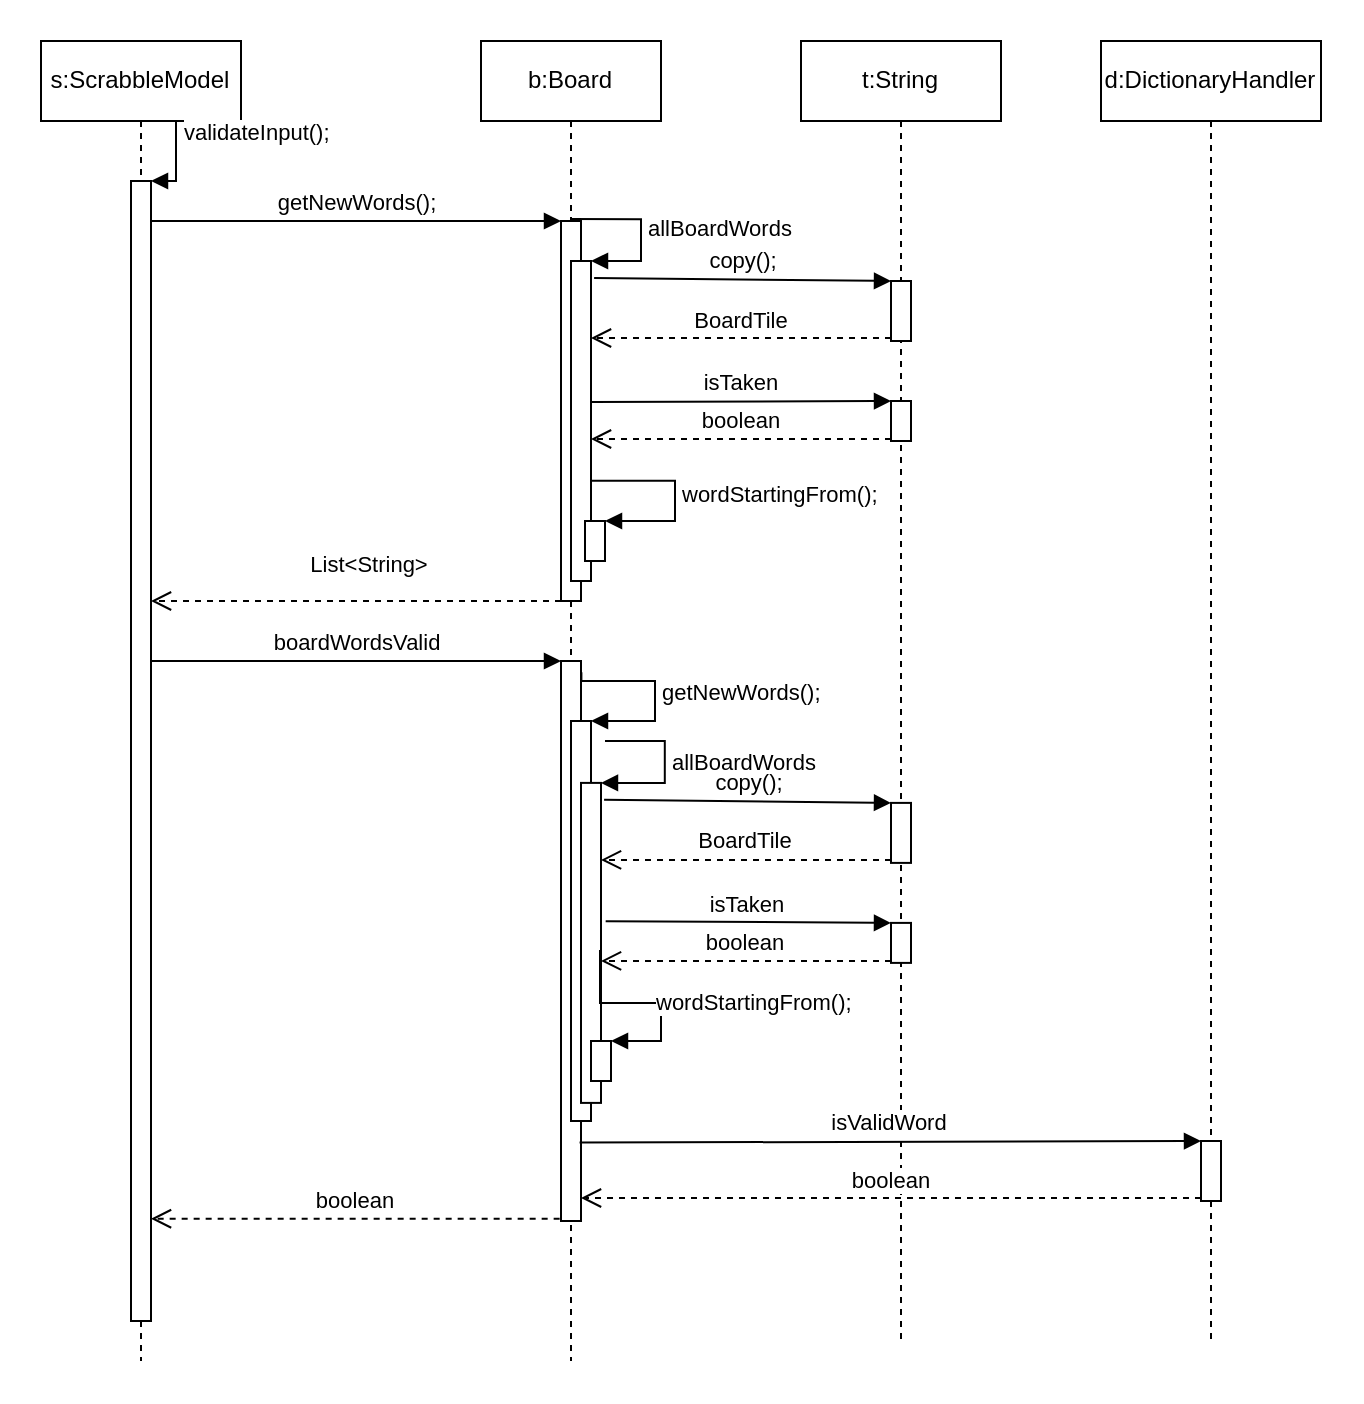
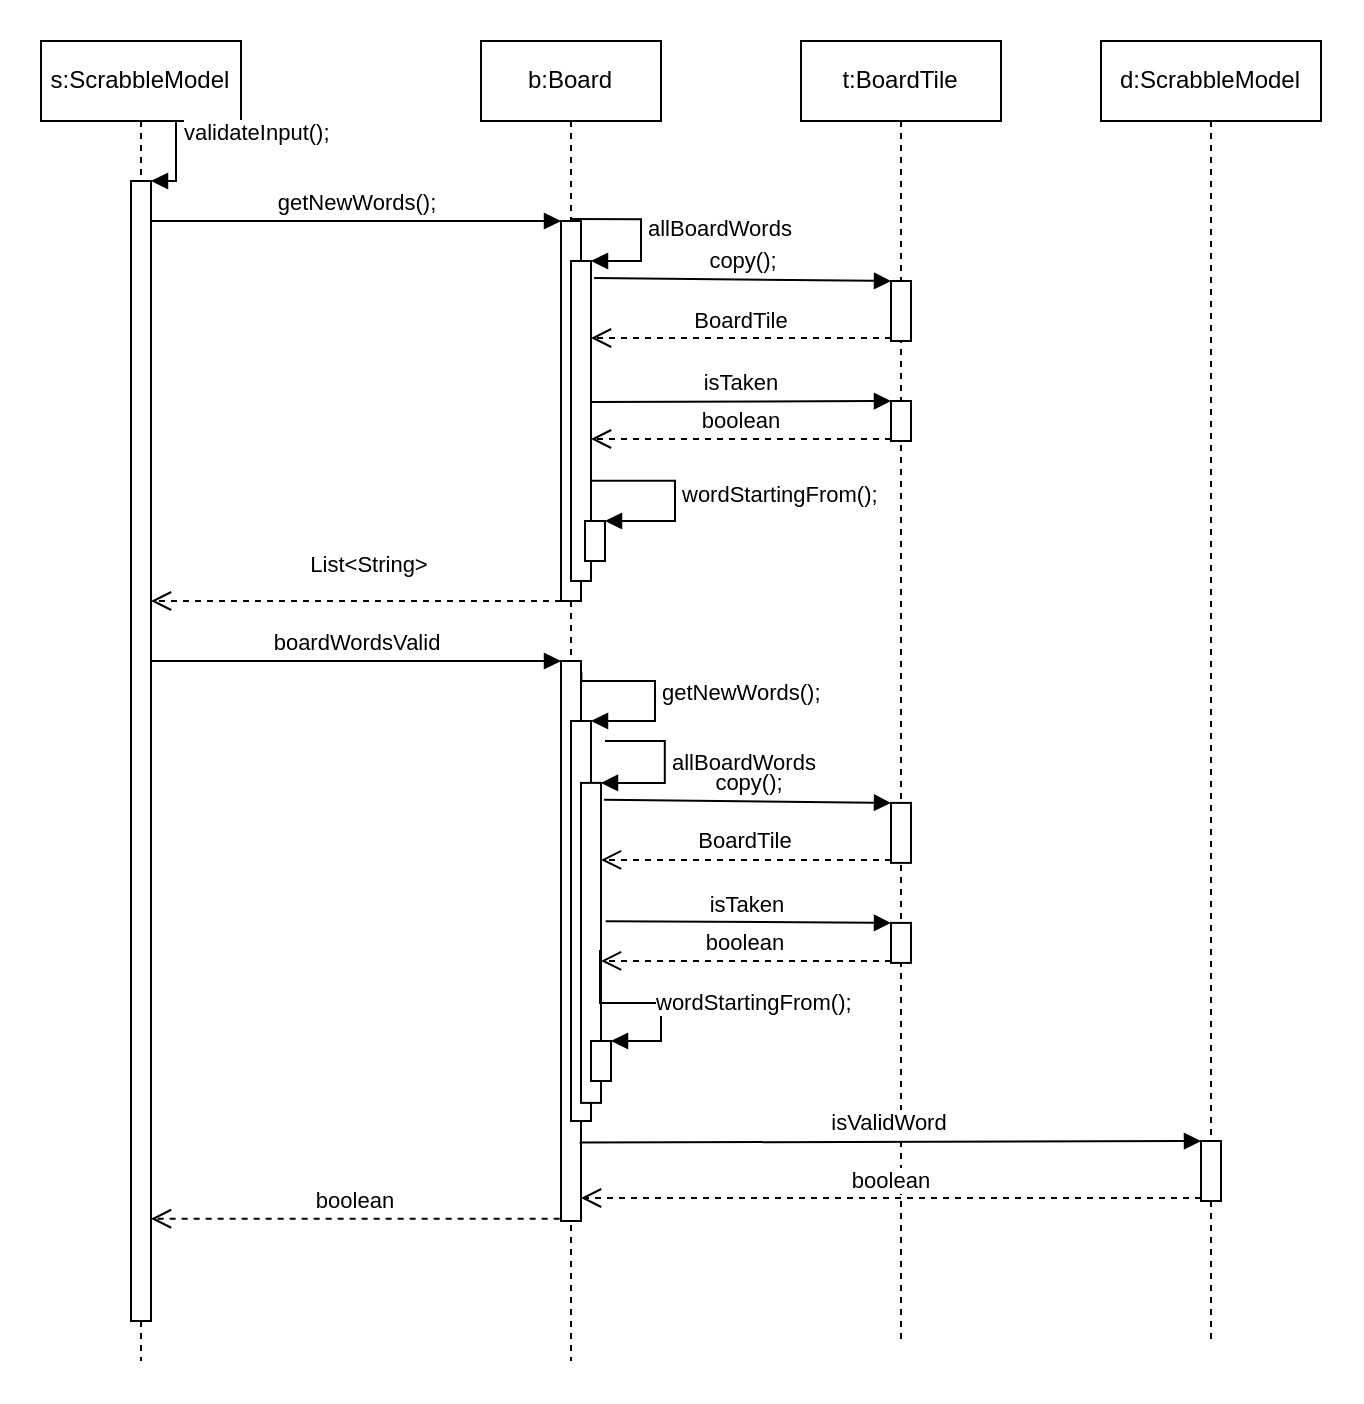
node "t:String": label "t:String" -> "t:BoardTile"
node "d:DictionaryHandler": label "d:DictionaryHandler" -> "d:ScrabbleModel"
